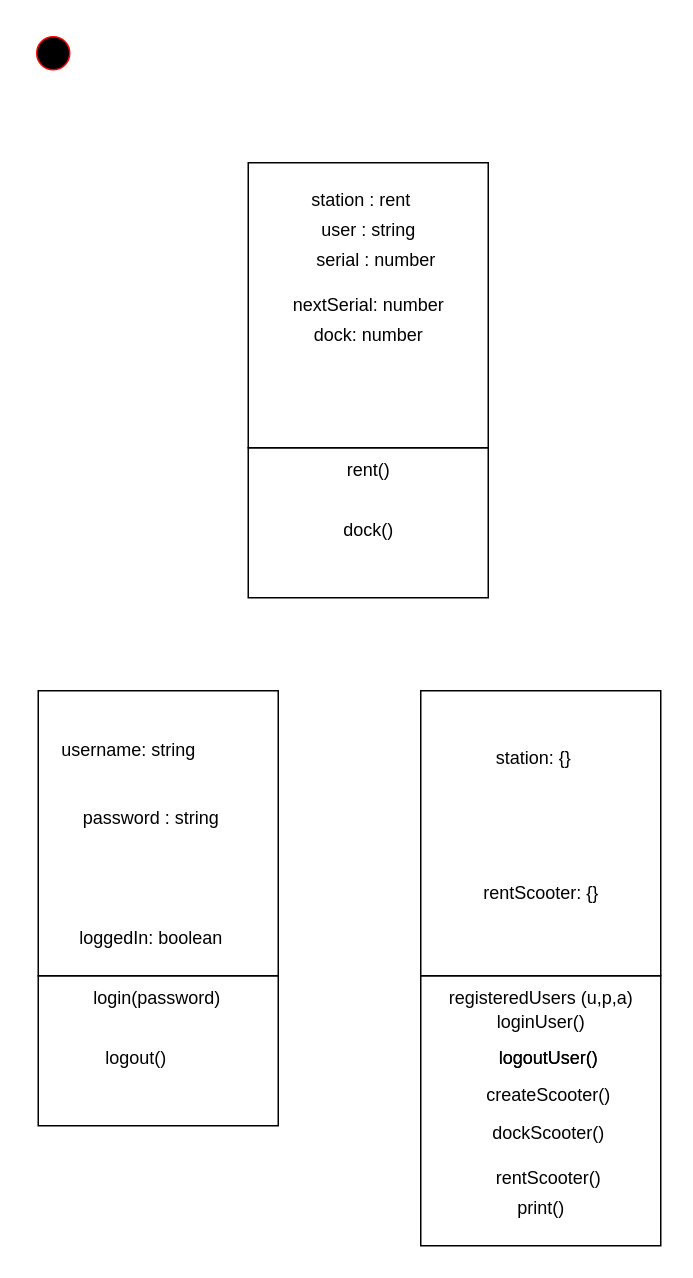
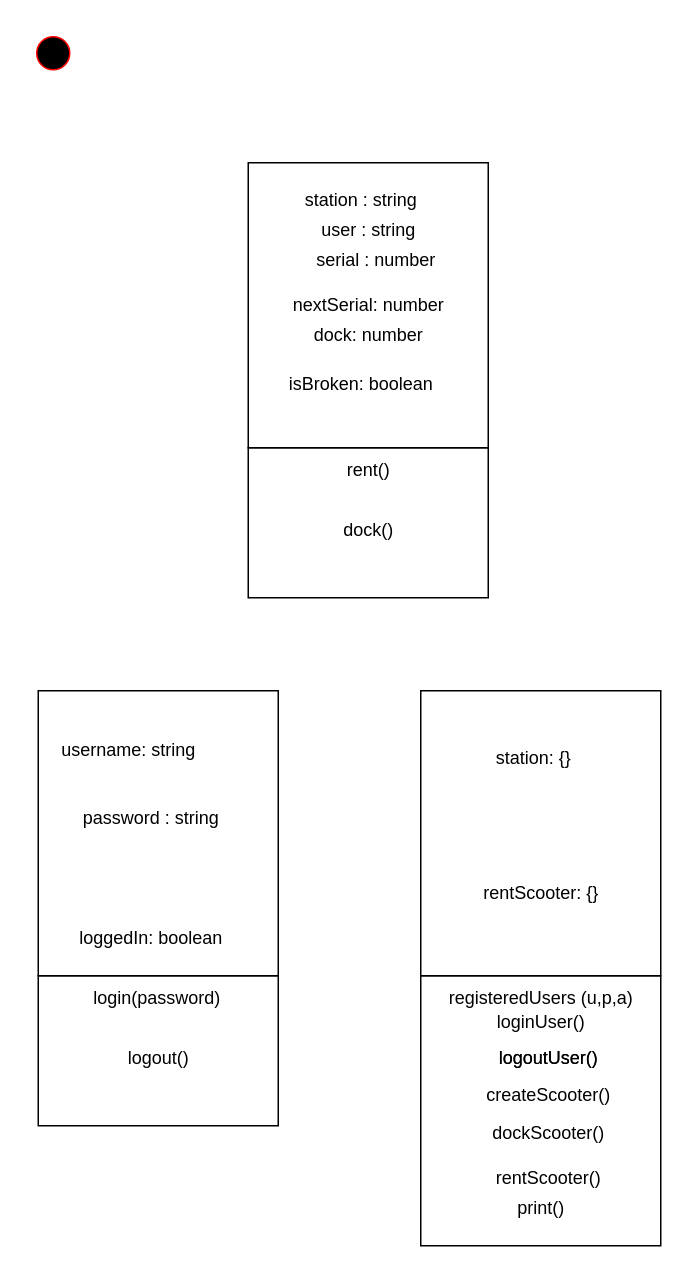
node "station : rent": label "station : rent" -> "station : string"
node "isBroken: boolean": added
node "logout()": moved (136, 1058) -> (158, 1058)
